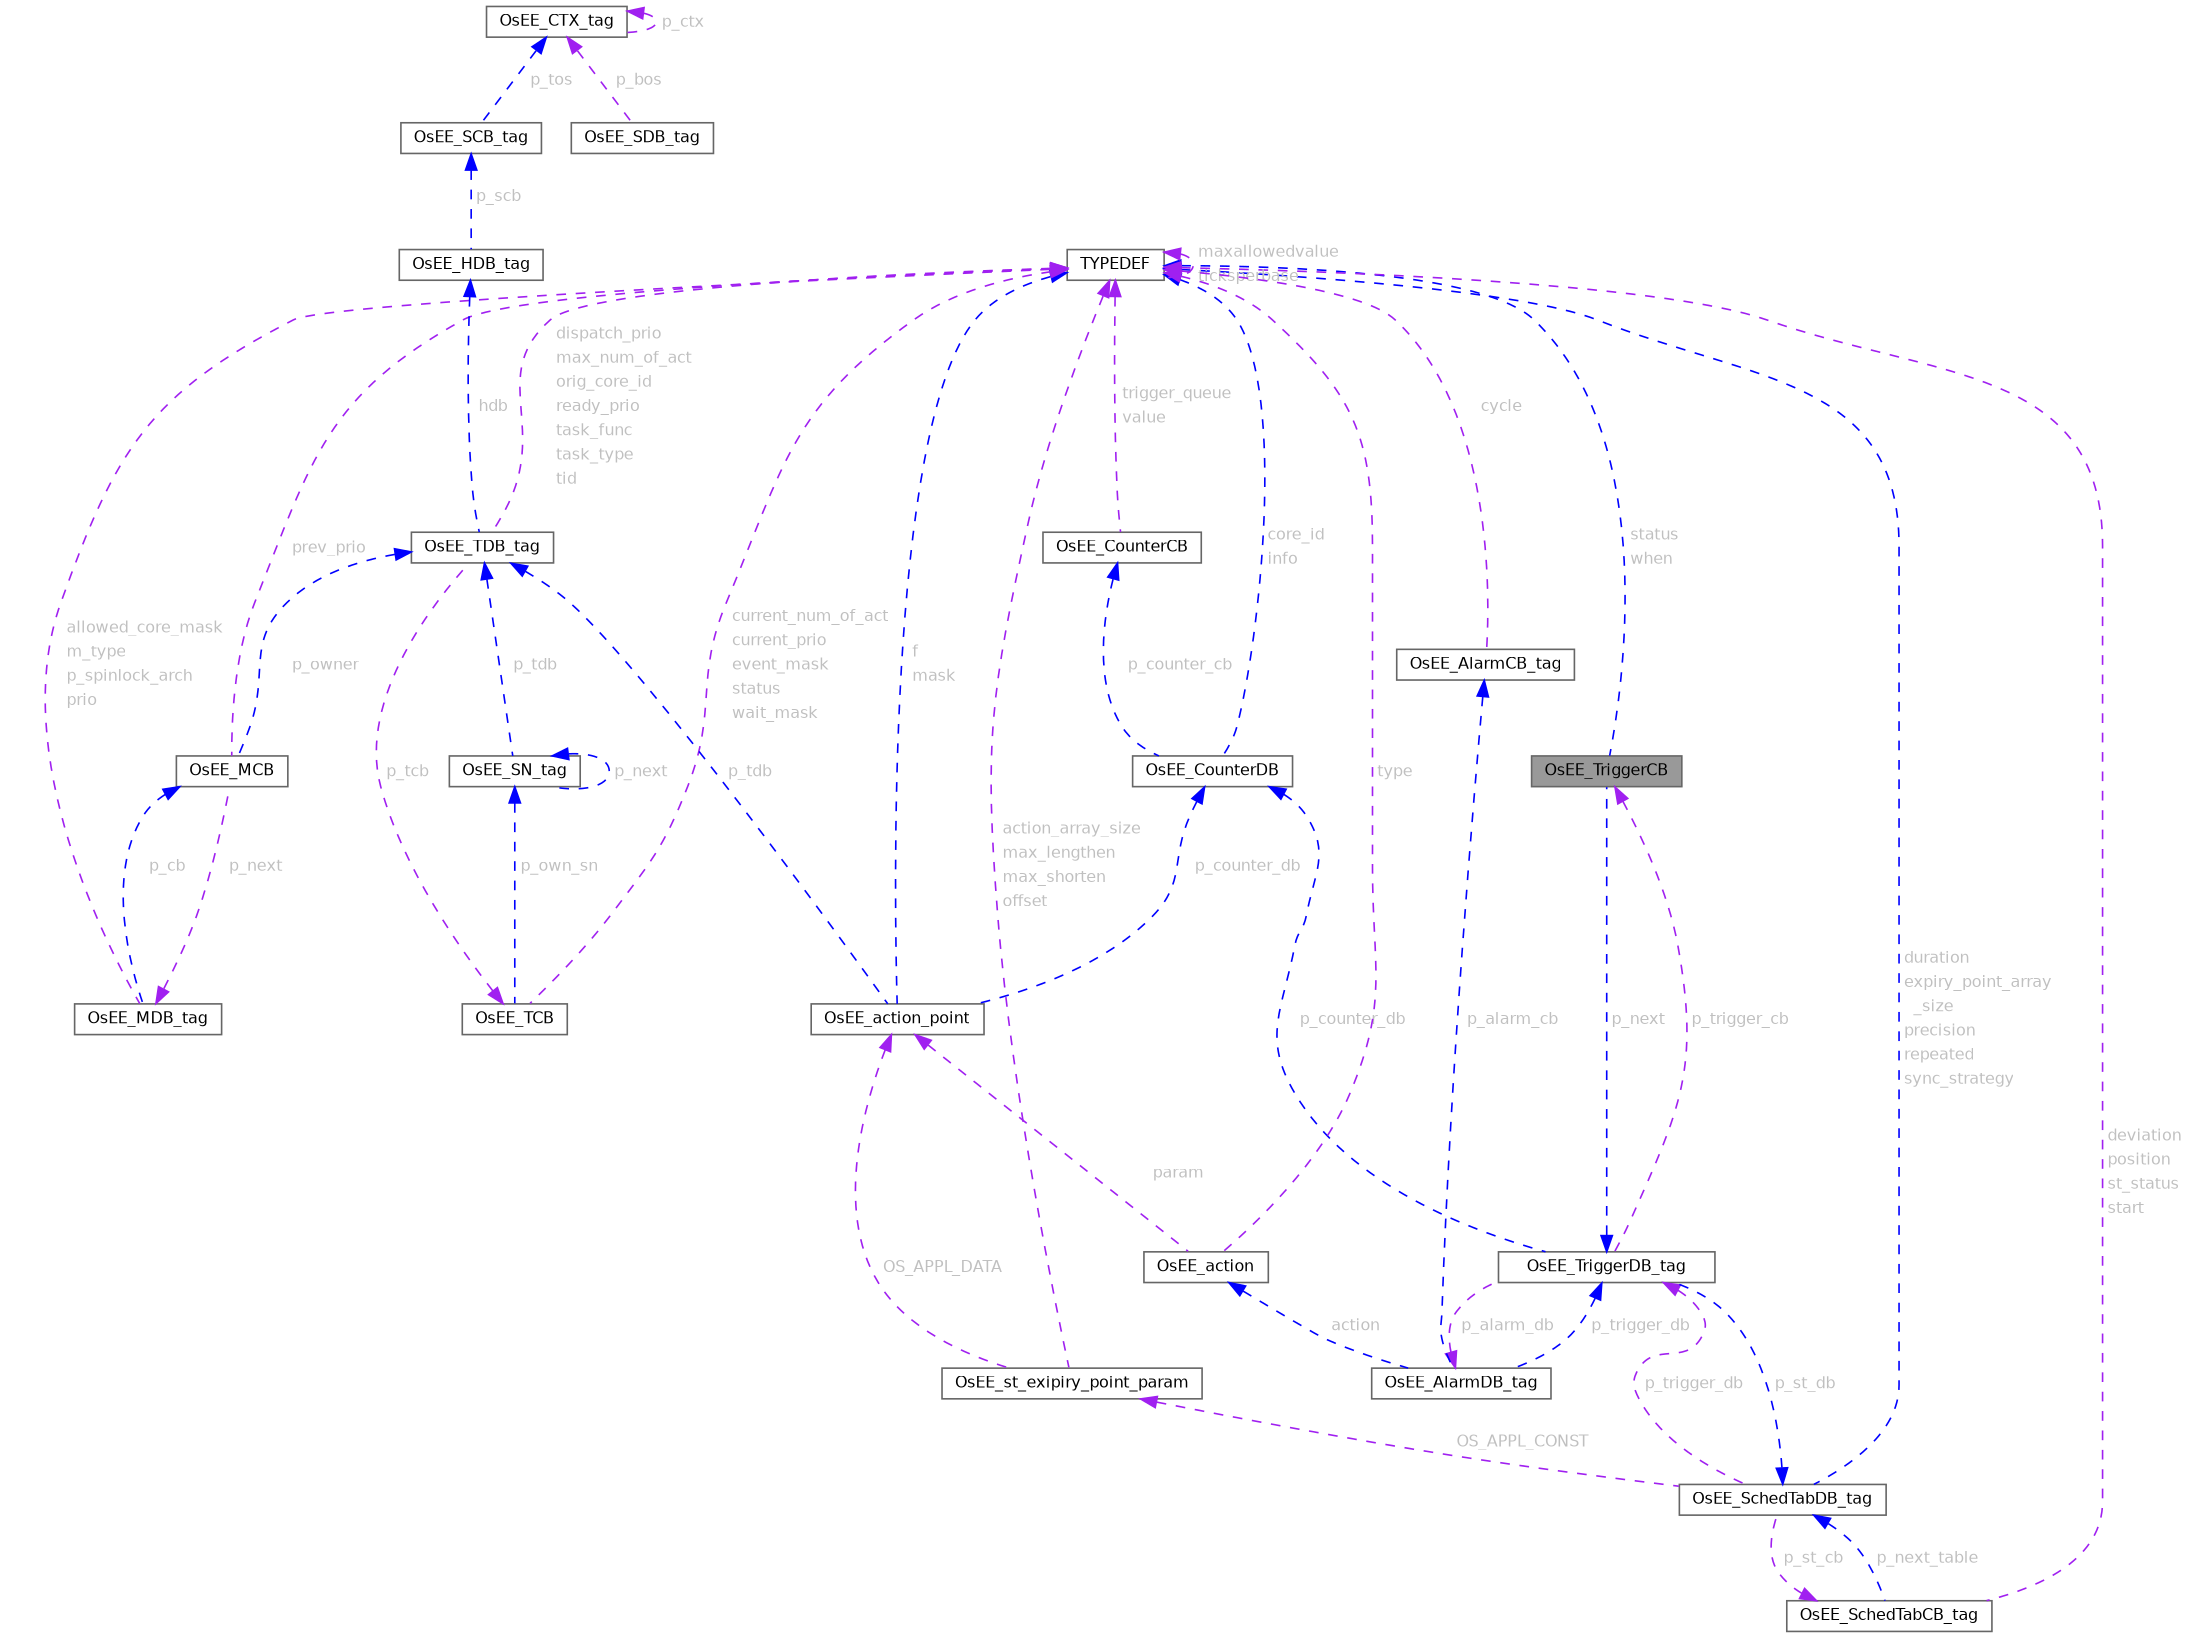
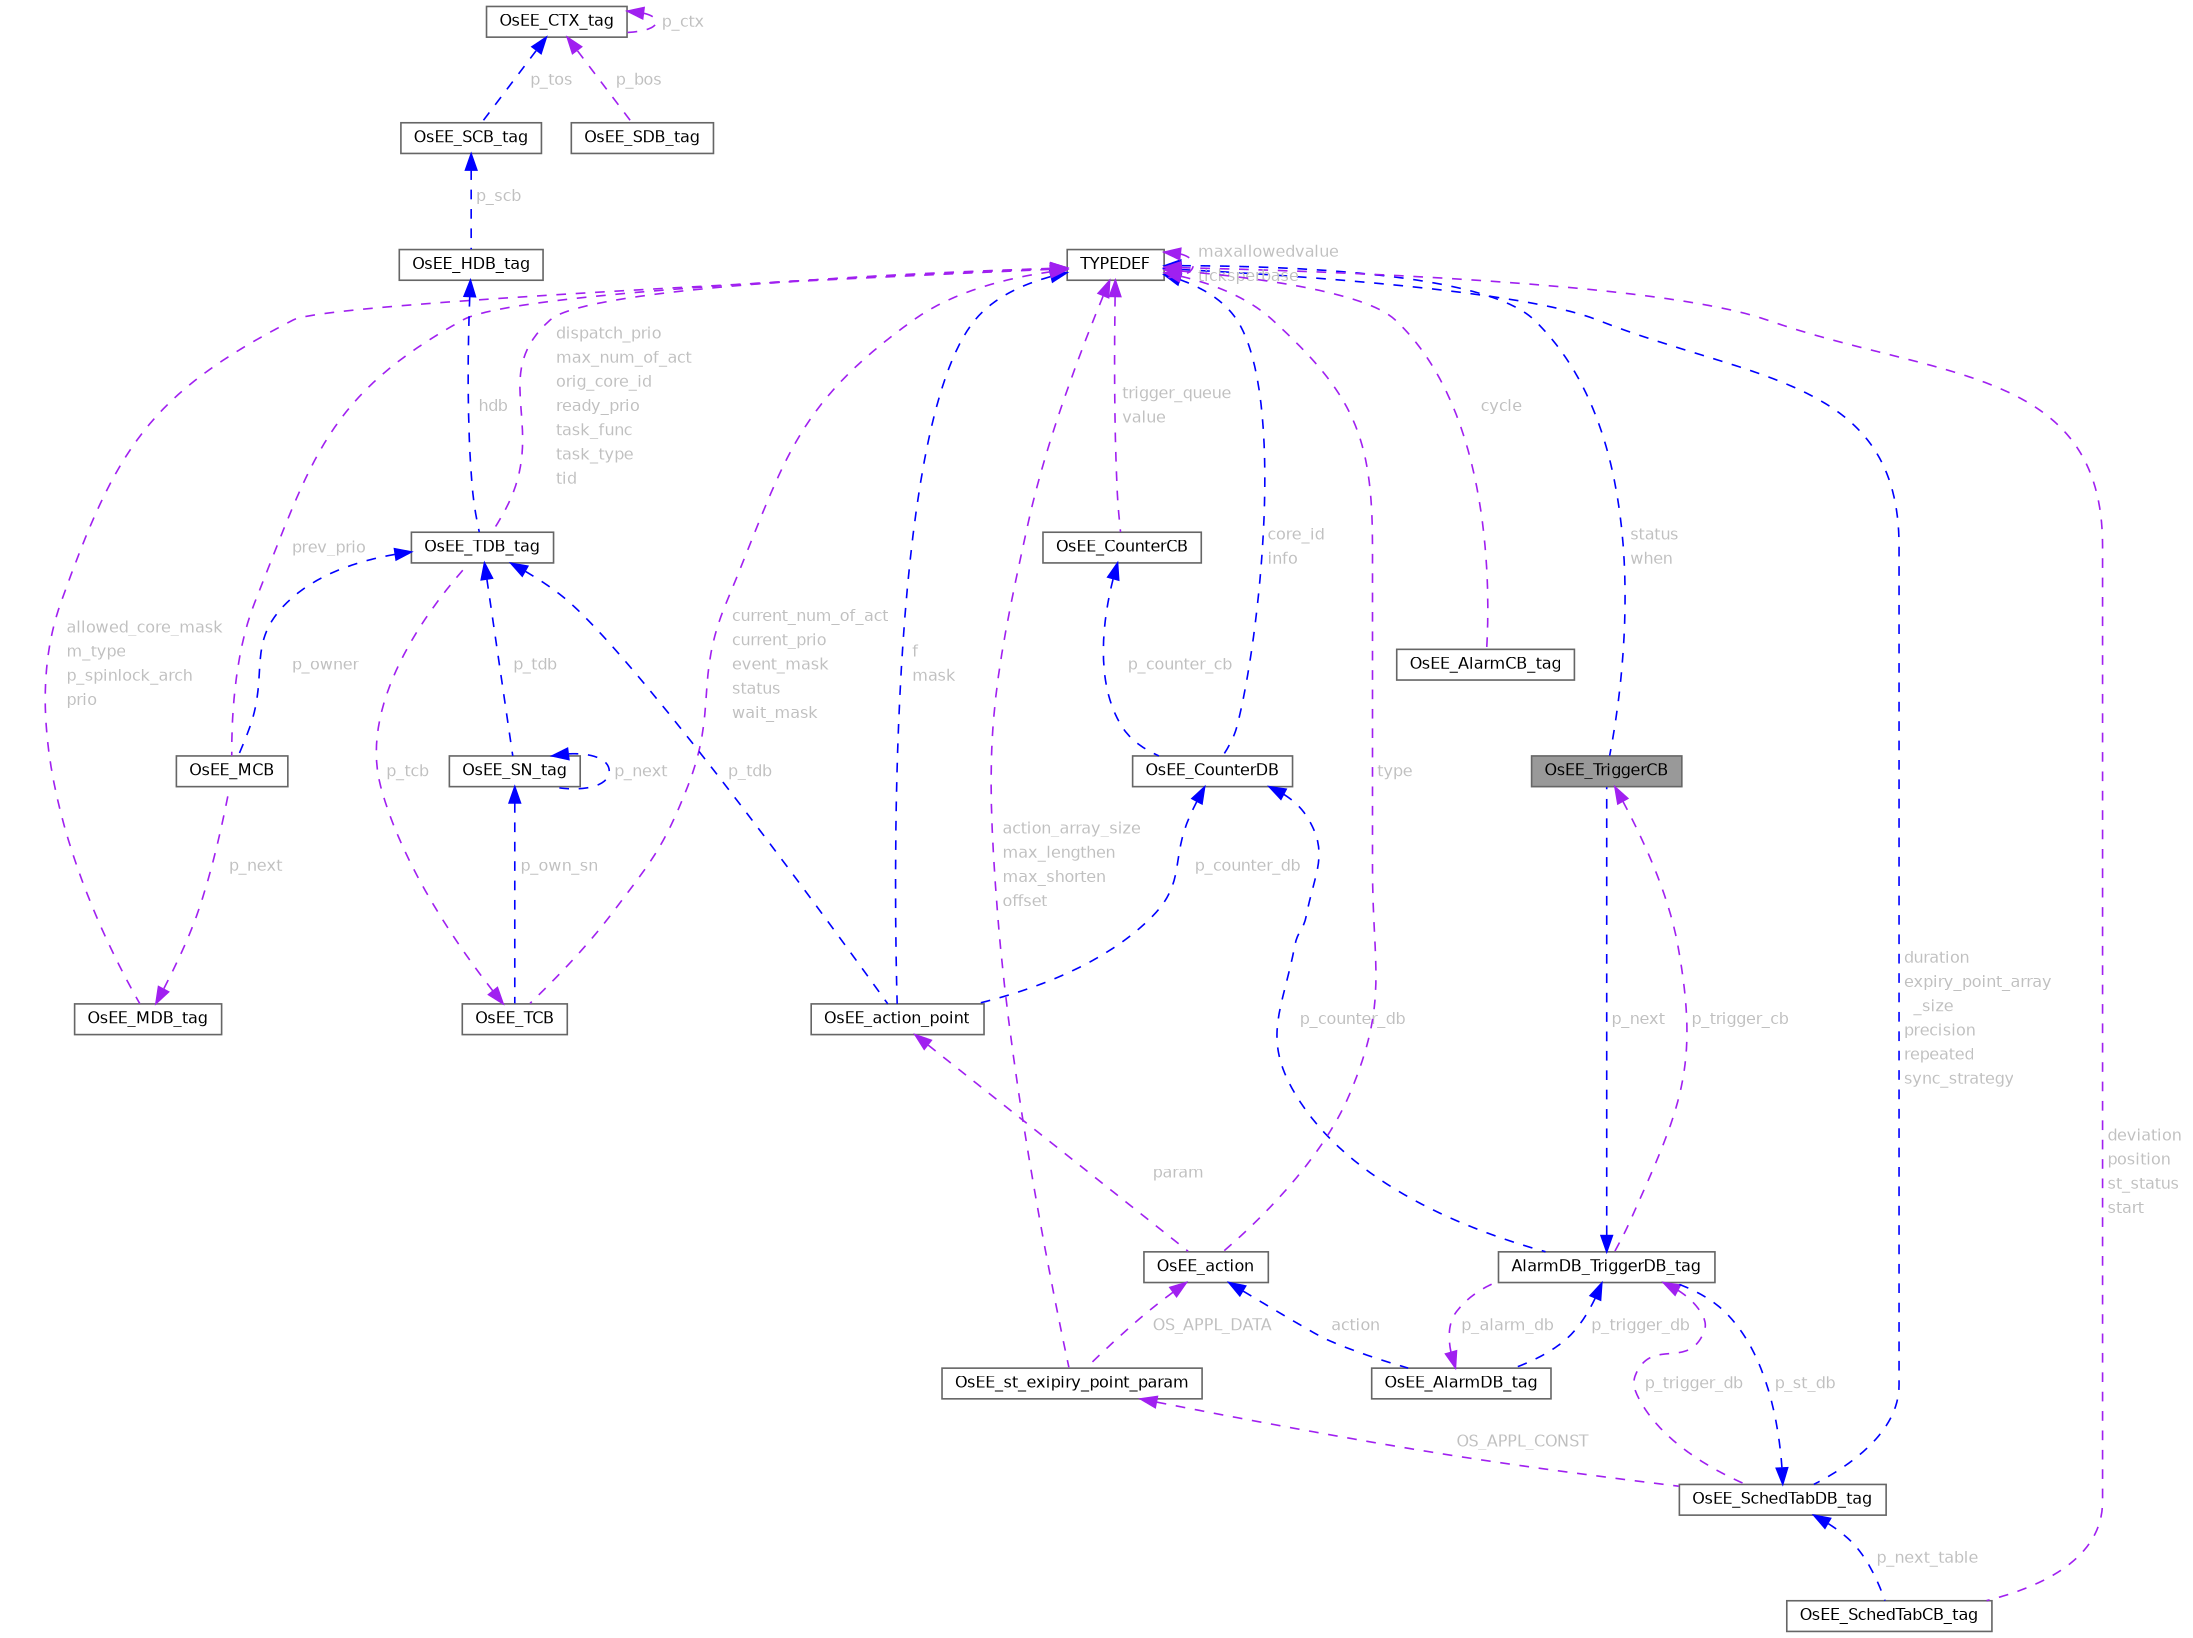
edge "OsEE_MDB_tag" -> "OsEE_MCB": removed, label "p_cb"
edge "OsEE_AlarmDB_tag" -> "OsEE_AlarmCB_tag": removed, label "p_alarm_cb"
edge "OsEE_st_exipiry_point_param" -> "OsEE_action_point": now "OsEE_st_exipiry_point_param" -> "OsEE_action"
node "OsEE_TriggerDB_tag": label "OsEE_TriggerDB_tag" -> "AlarmDB_TriggerDB_tag"
edge "OsEE_SchedTabDB_tag" -> "OsEE_SchedTabCB_tag": removed, label "p_st_cb"
